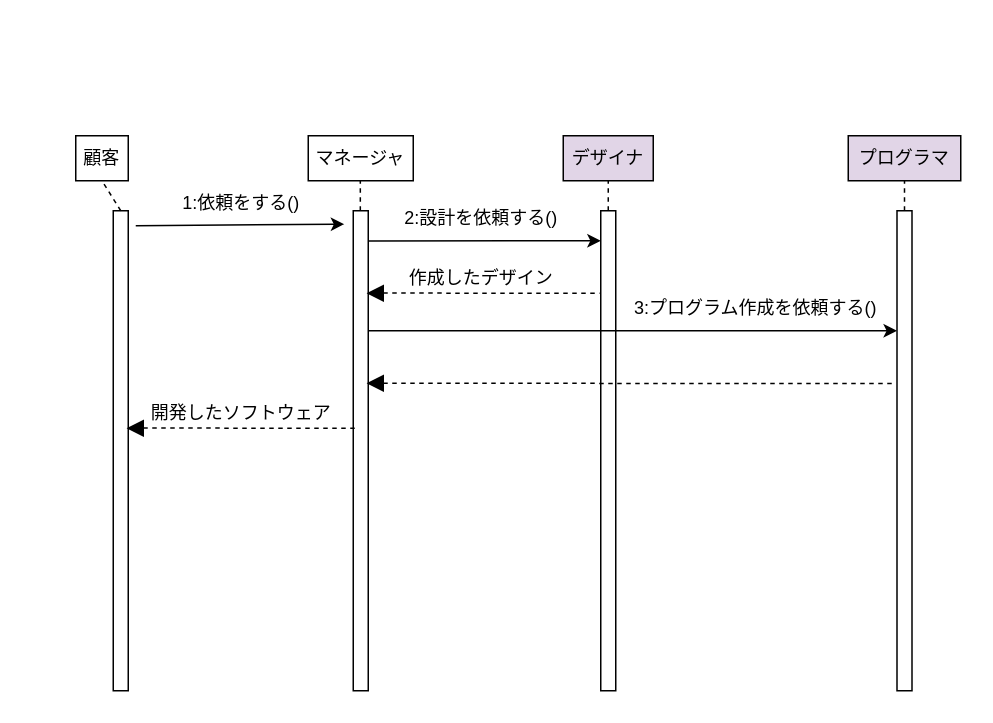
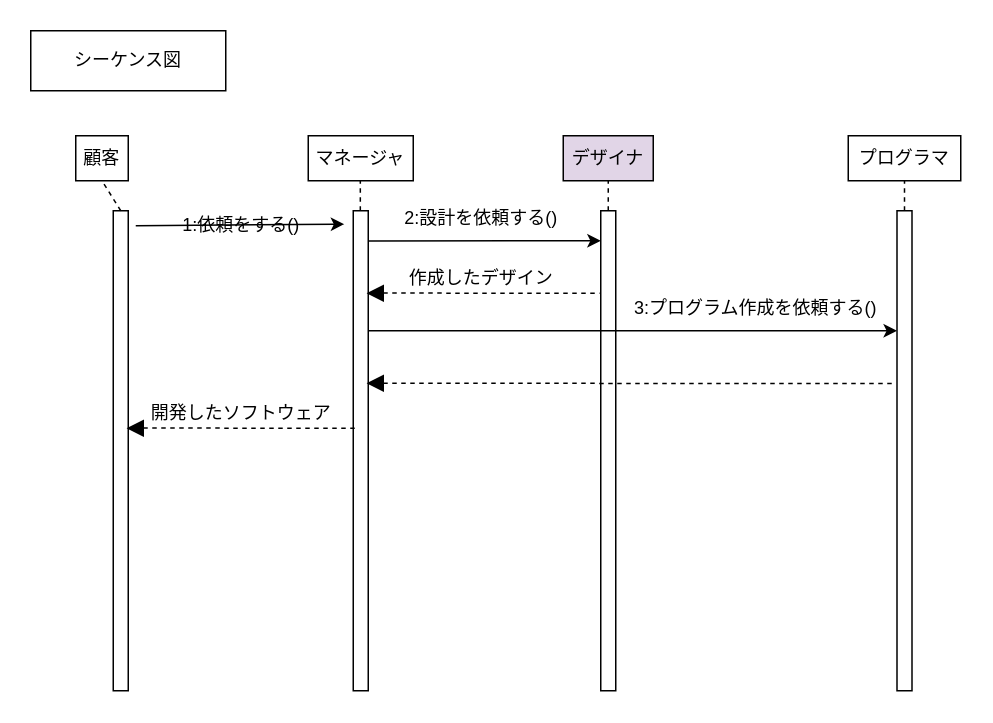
node "シーケンス図": added
node "プログラマ": fillcolor #e1d5e7 -> #ffffff
node "1:依頼をする()": moved (241, 203) -> (241, 226)
